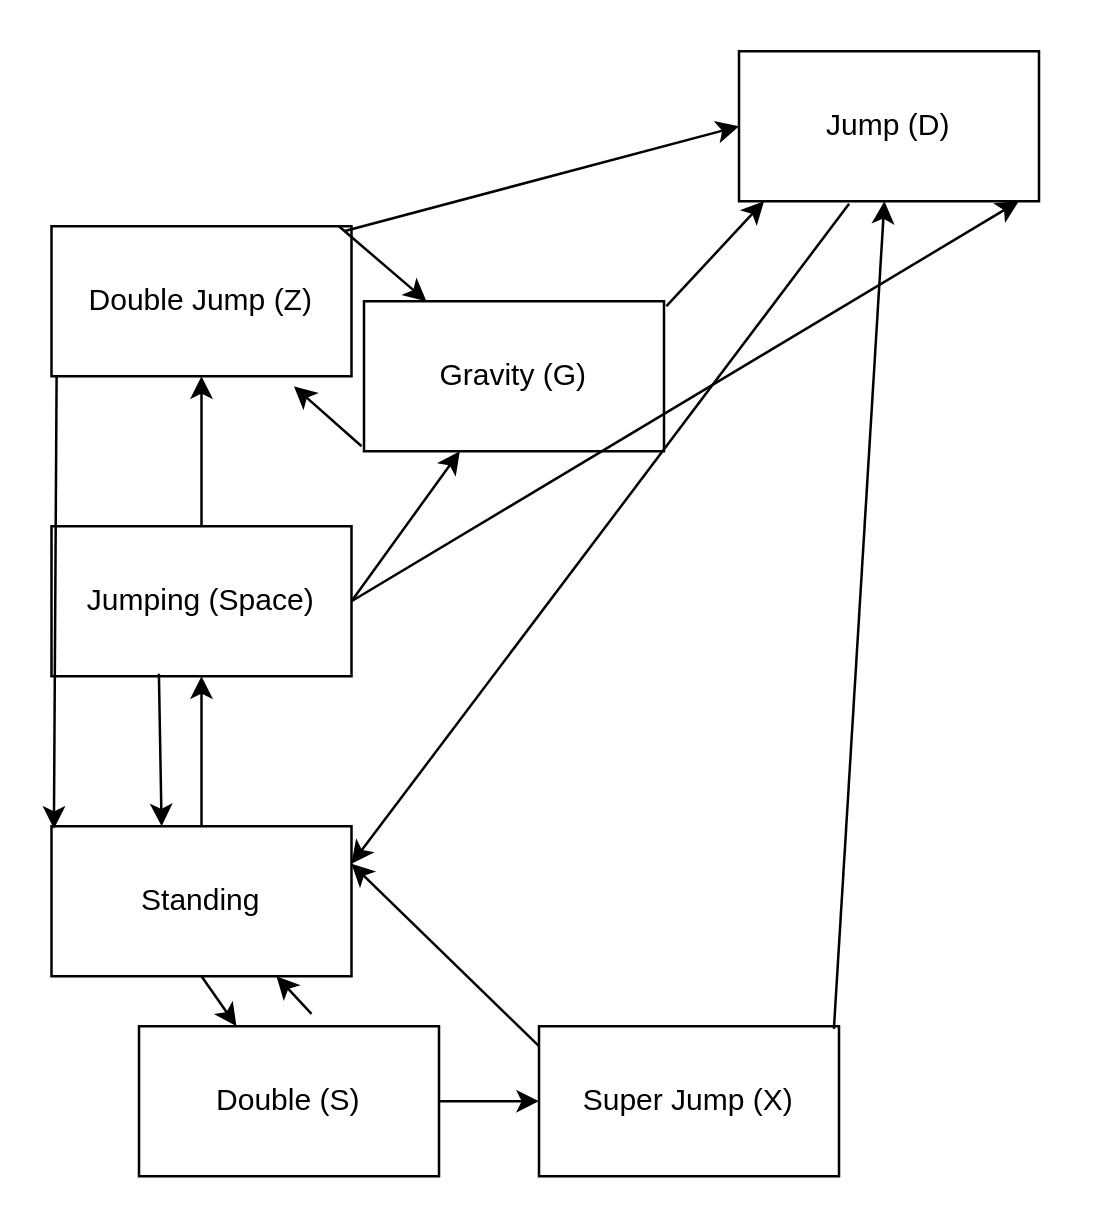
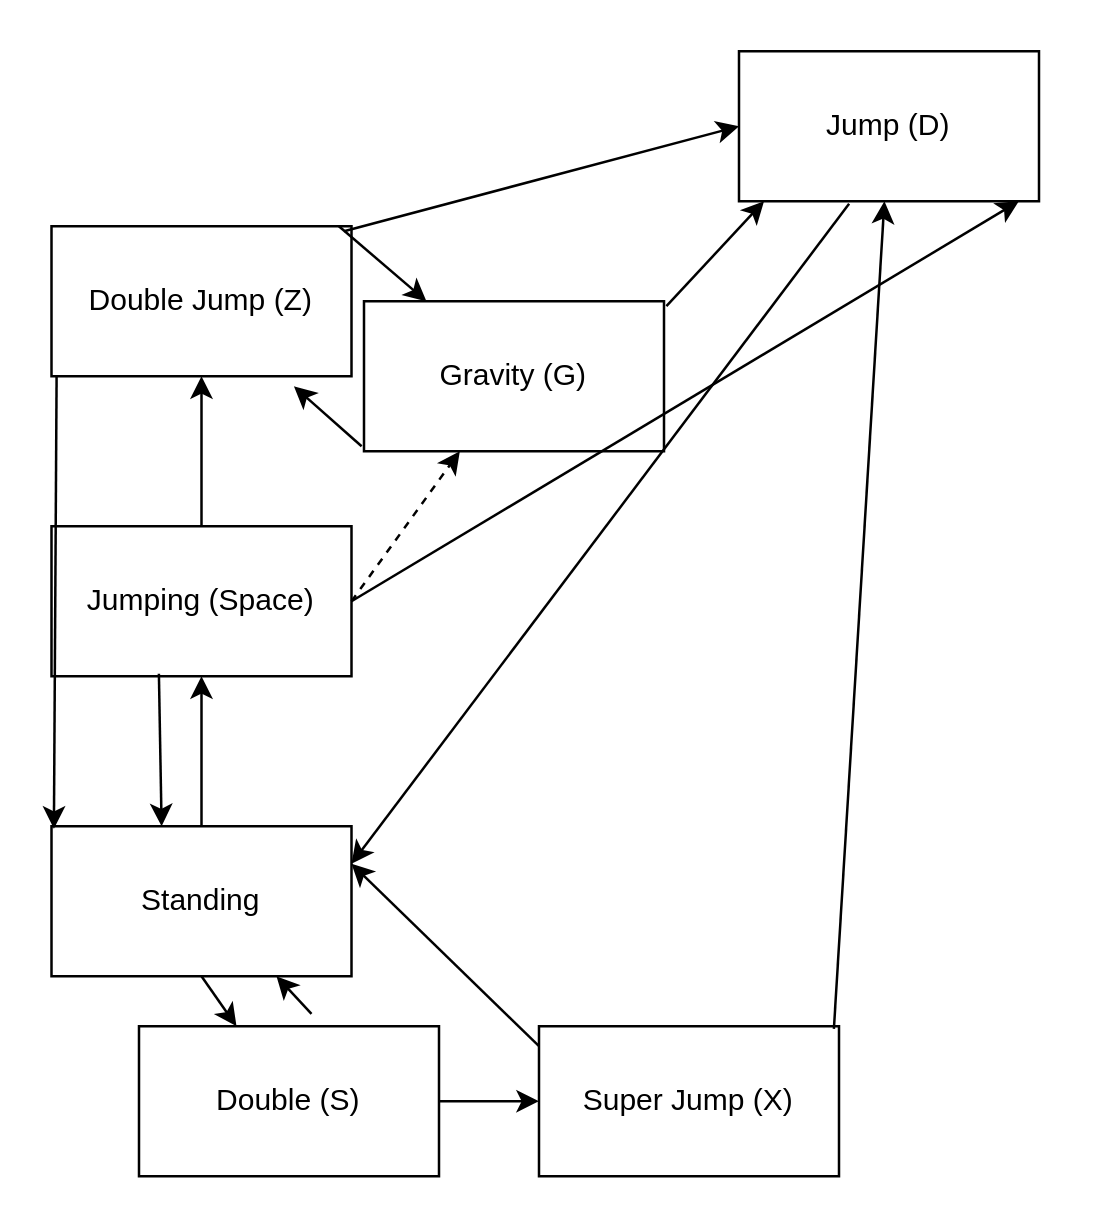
edge "Jumping (Space)" -> "Gravity (G)": style solid -> dashed
